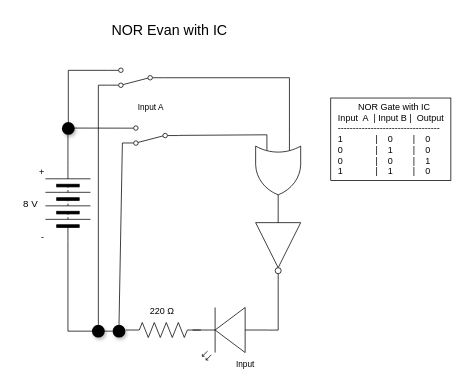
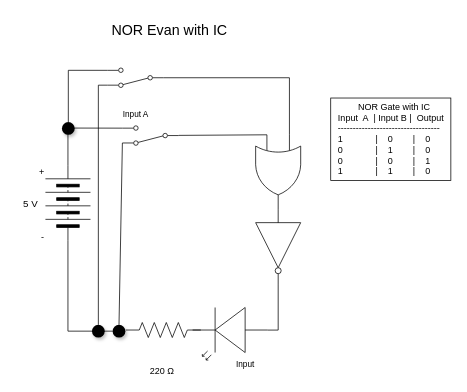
node "Input A": moved (150, 107) -> (135, 114)
node "8 V": label "8 V" -> "5 V"
node "220 Ω": moved (162, 311) -> (162, 371)
